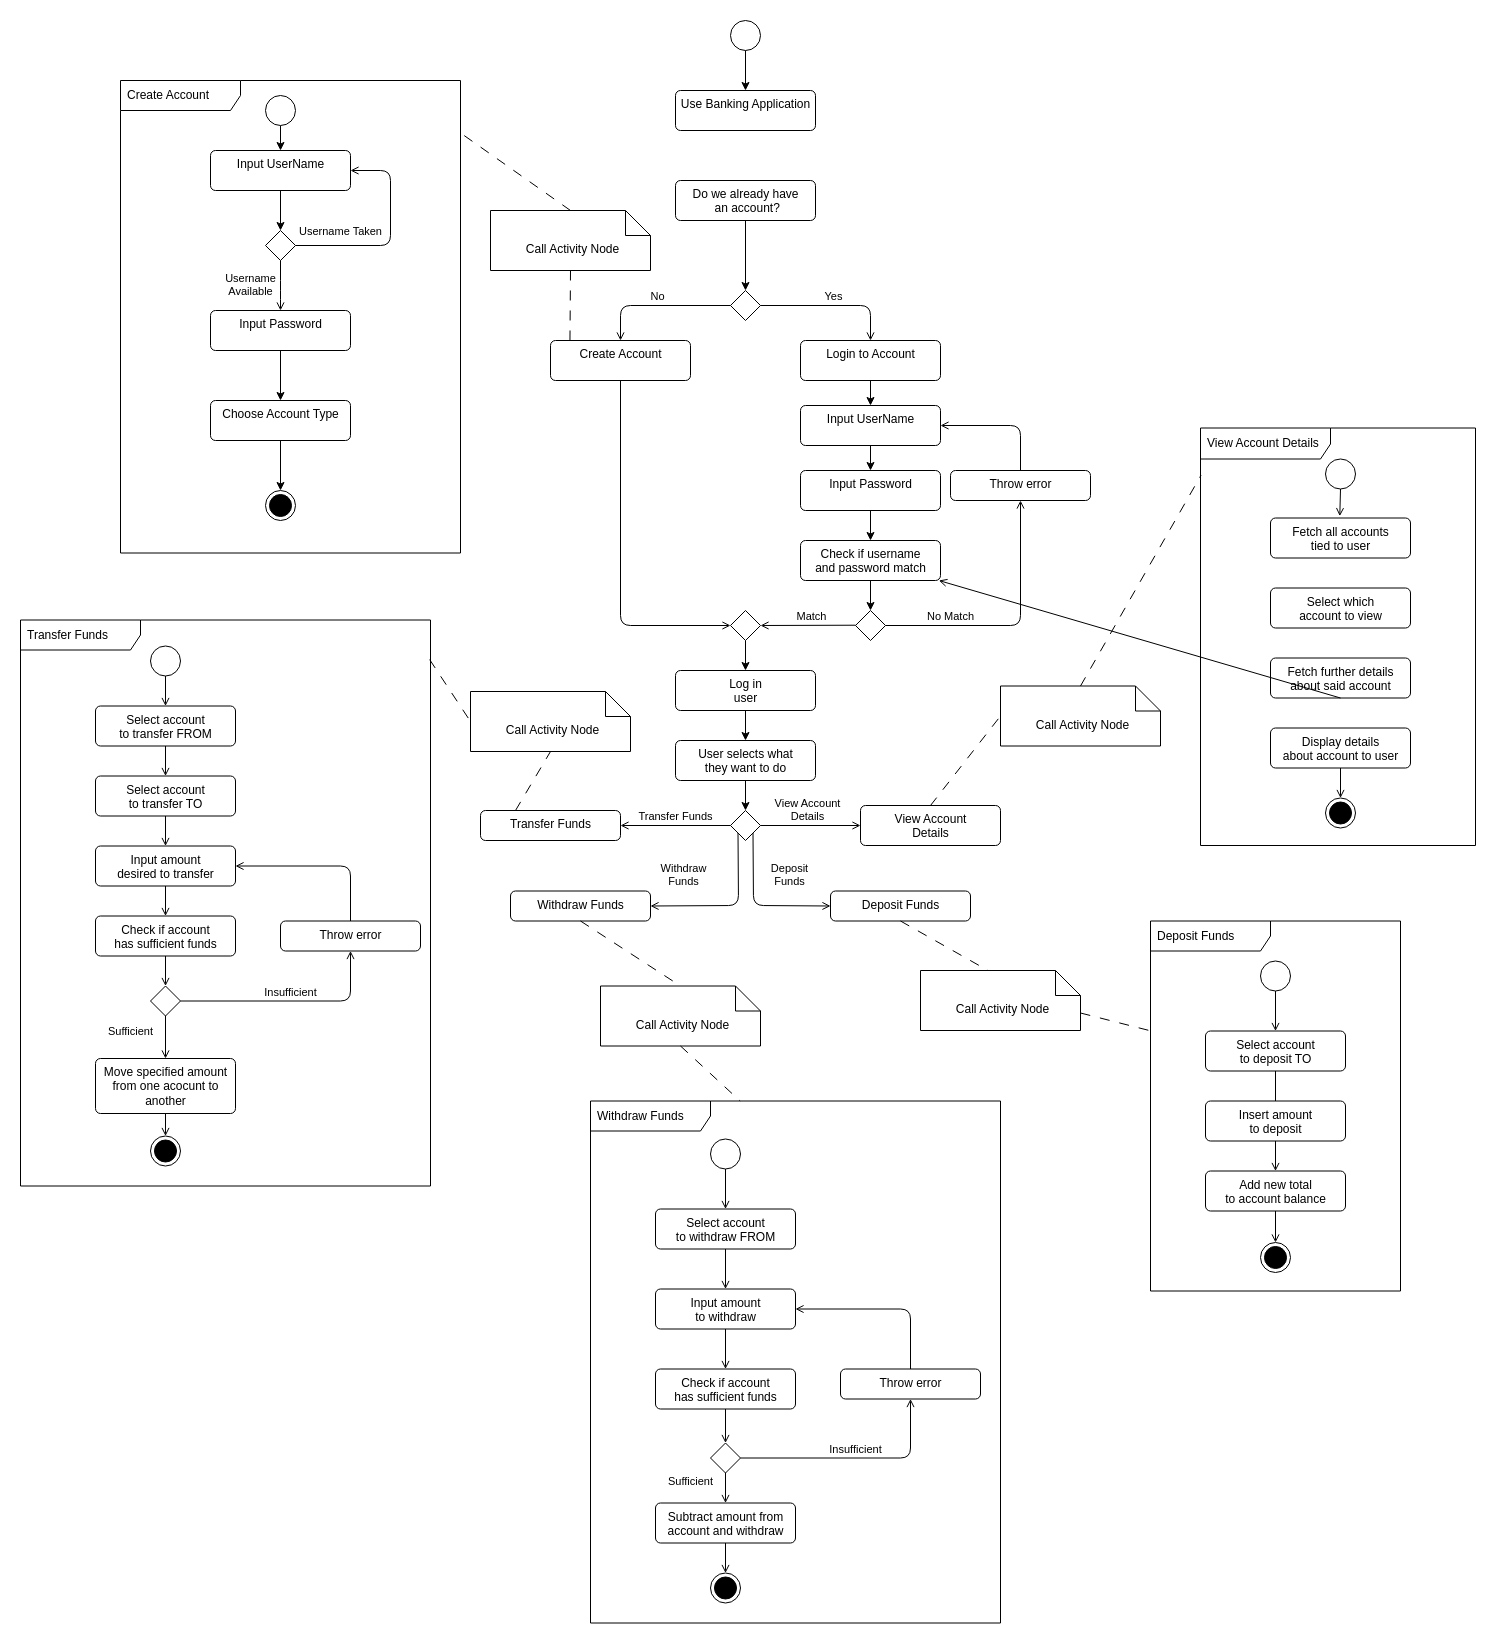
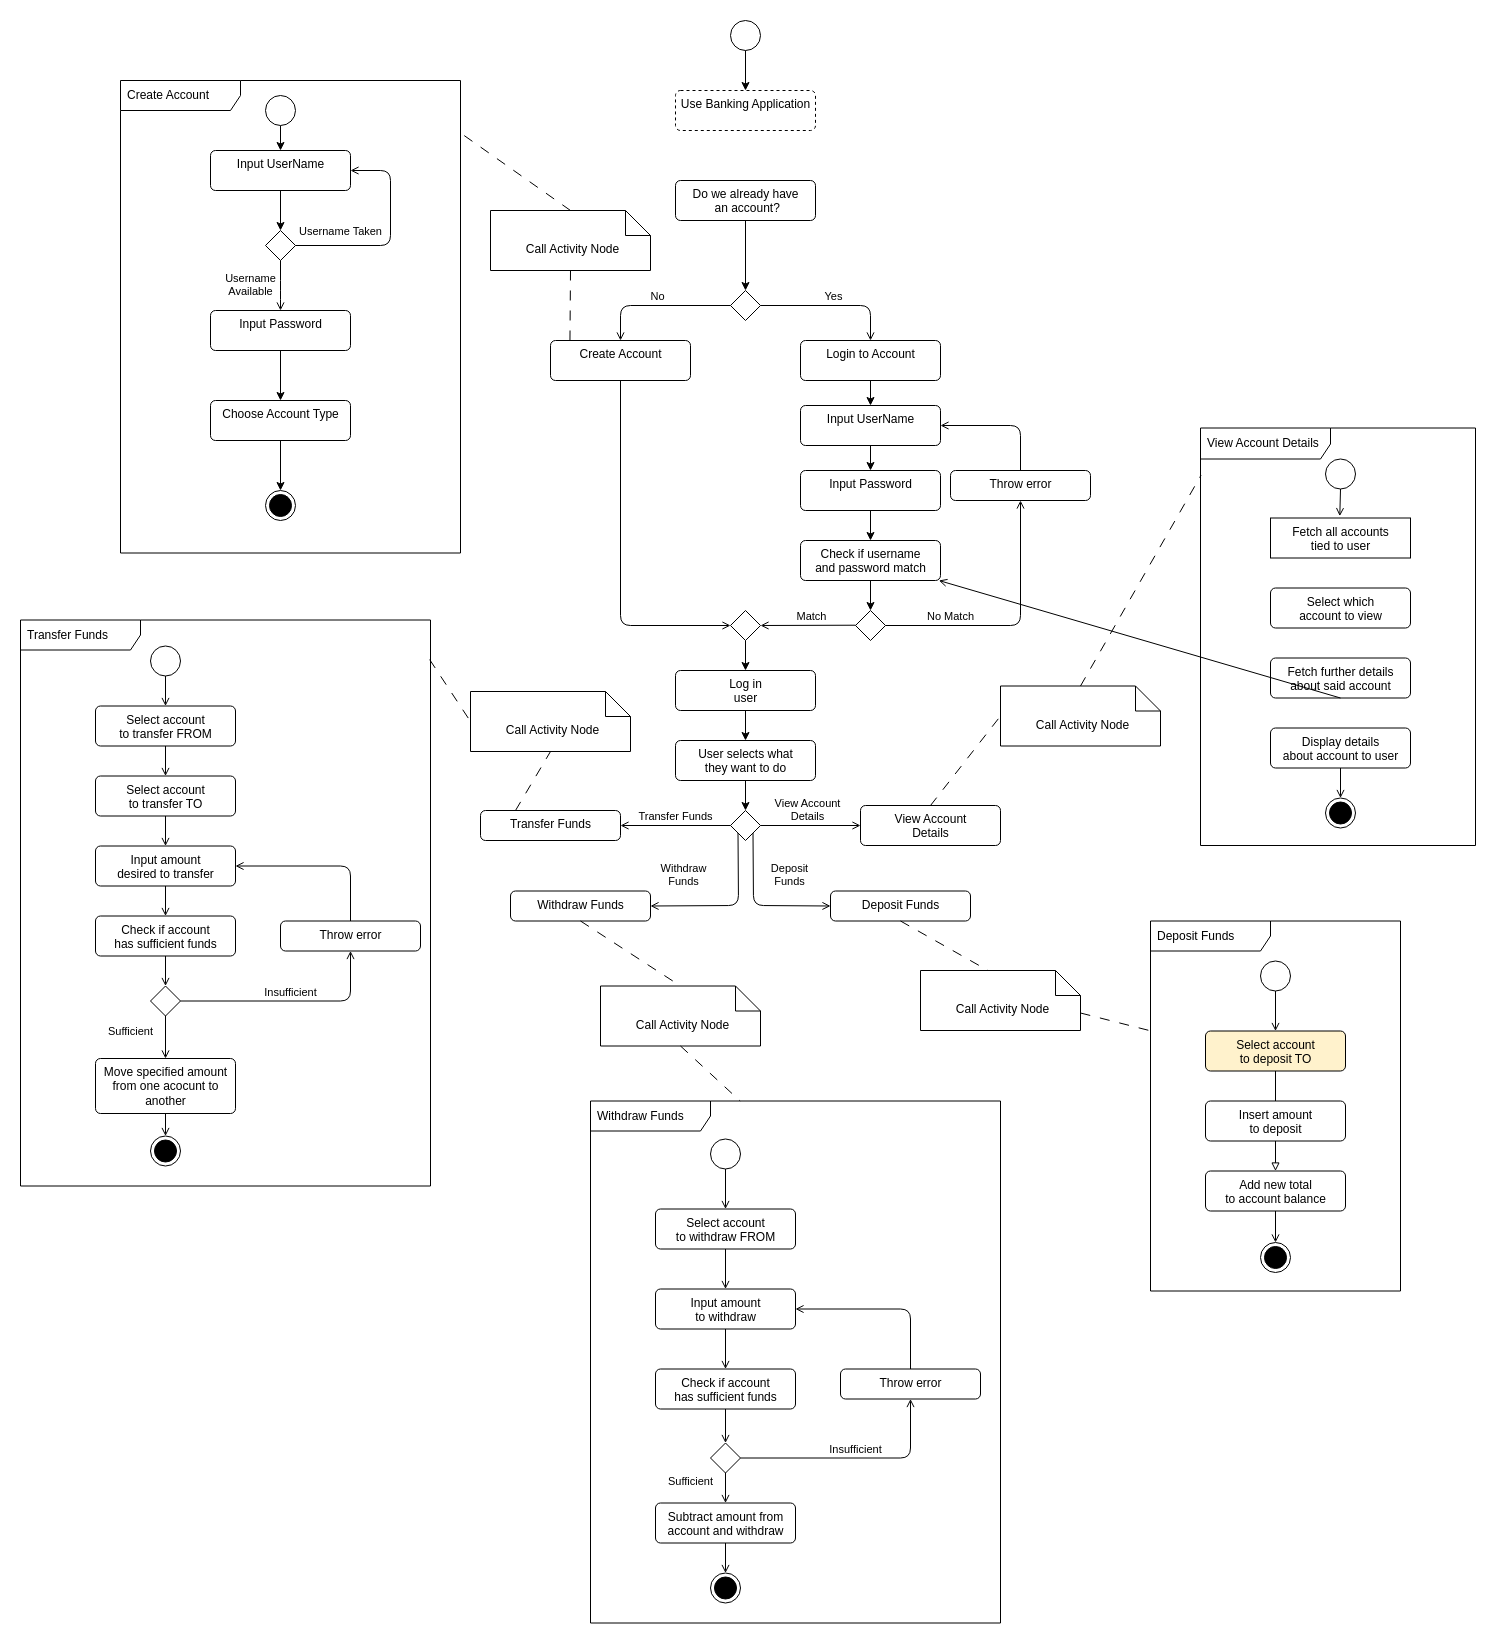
node "Use Banking Application": style solid -> dashed
node "Fetch all accounts tied to user": shape rounded rectangle -> rectangle
node "Select account to deposit TO": fillcolor #ffffff -> #fff2cc
edge "Insert amount to deposit" -> "Add new total to account balance": arrowhead open -> block
